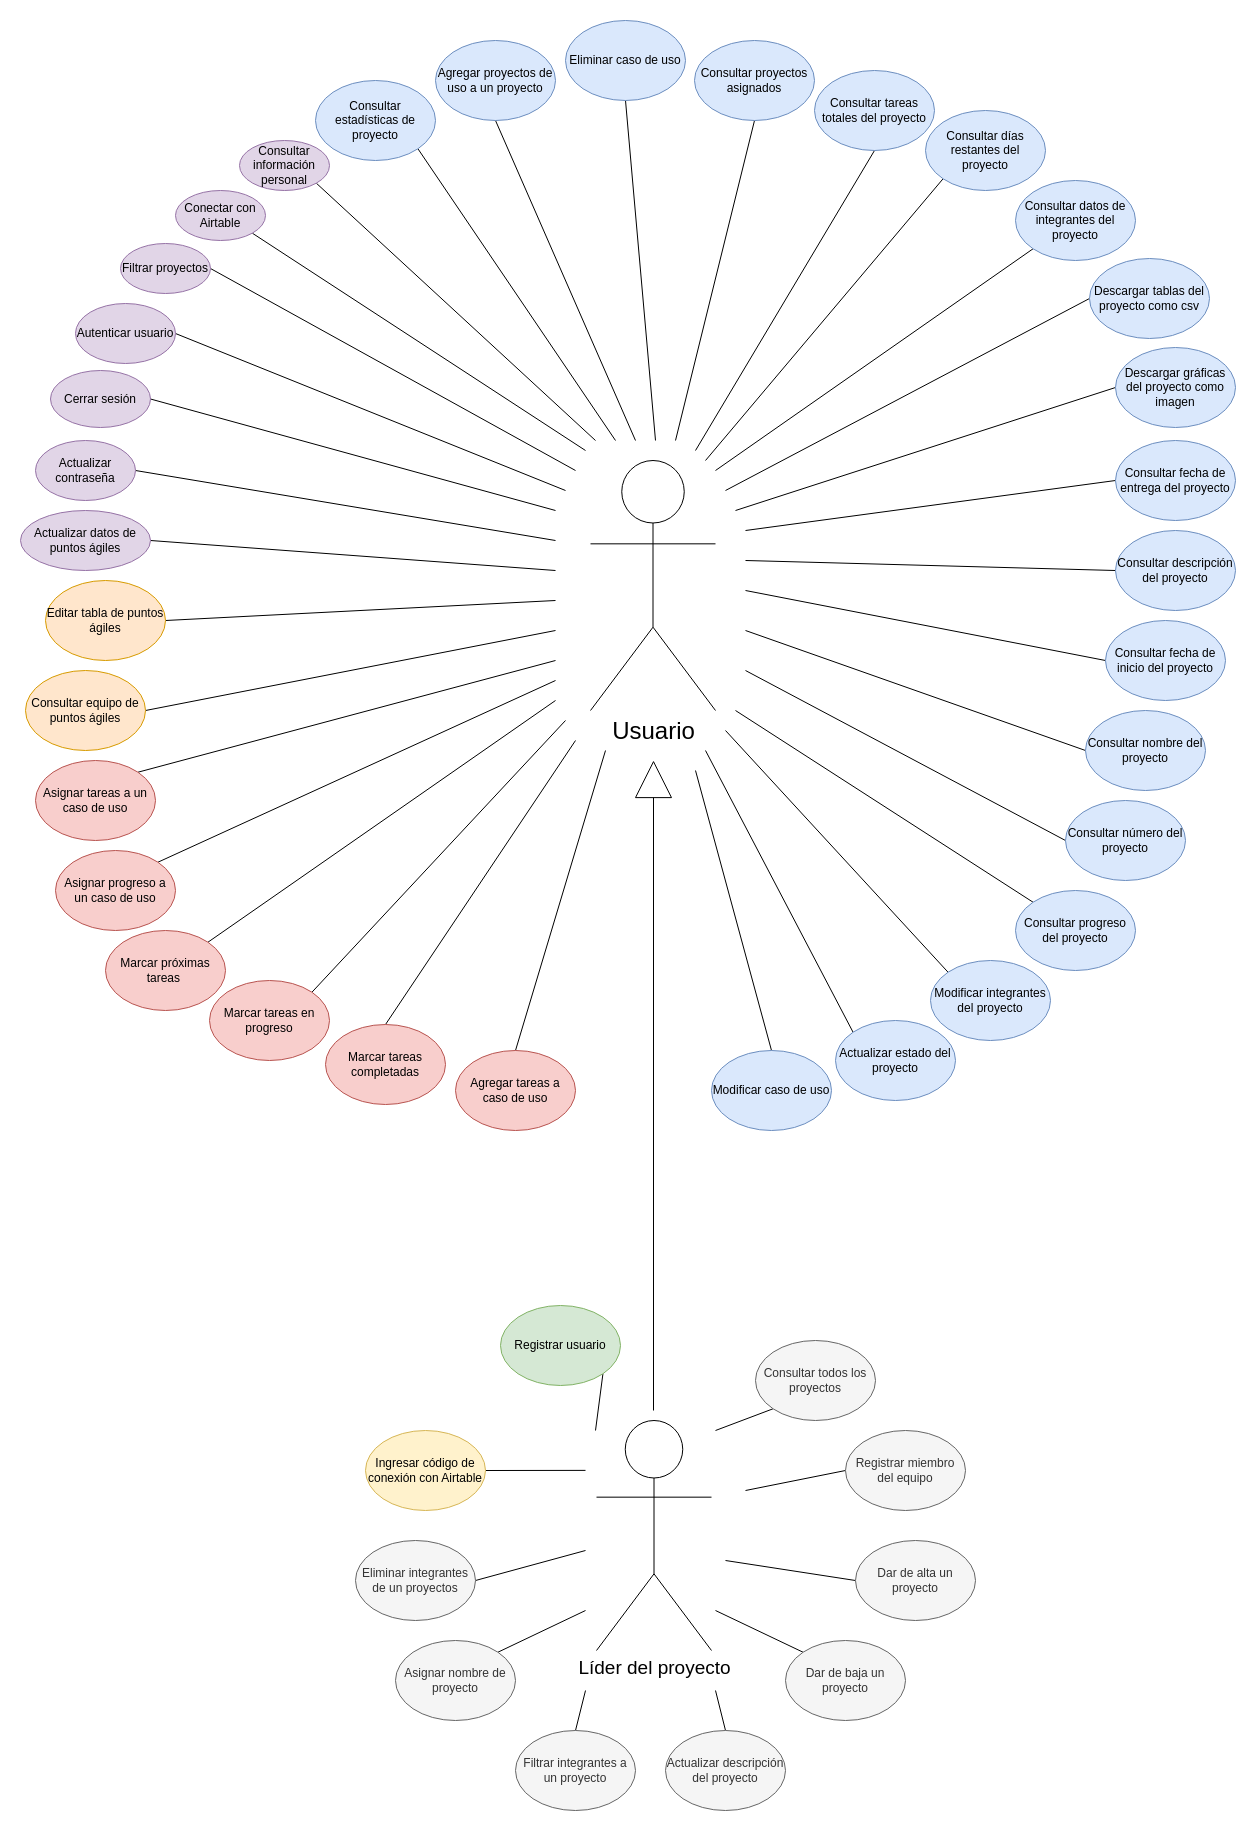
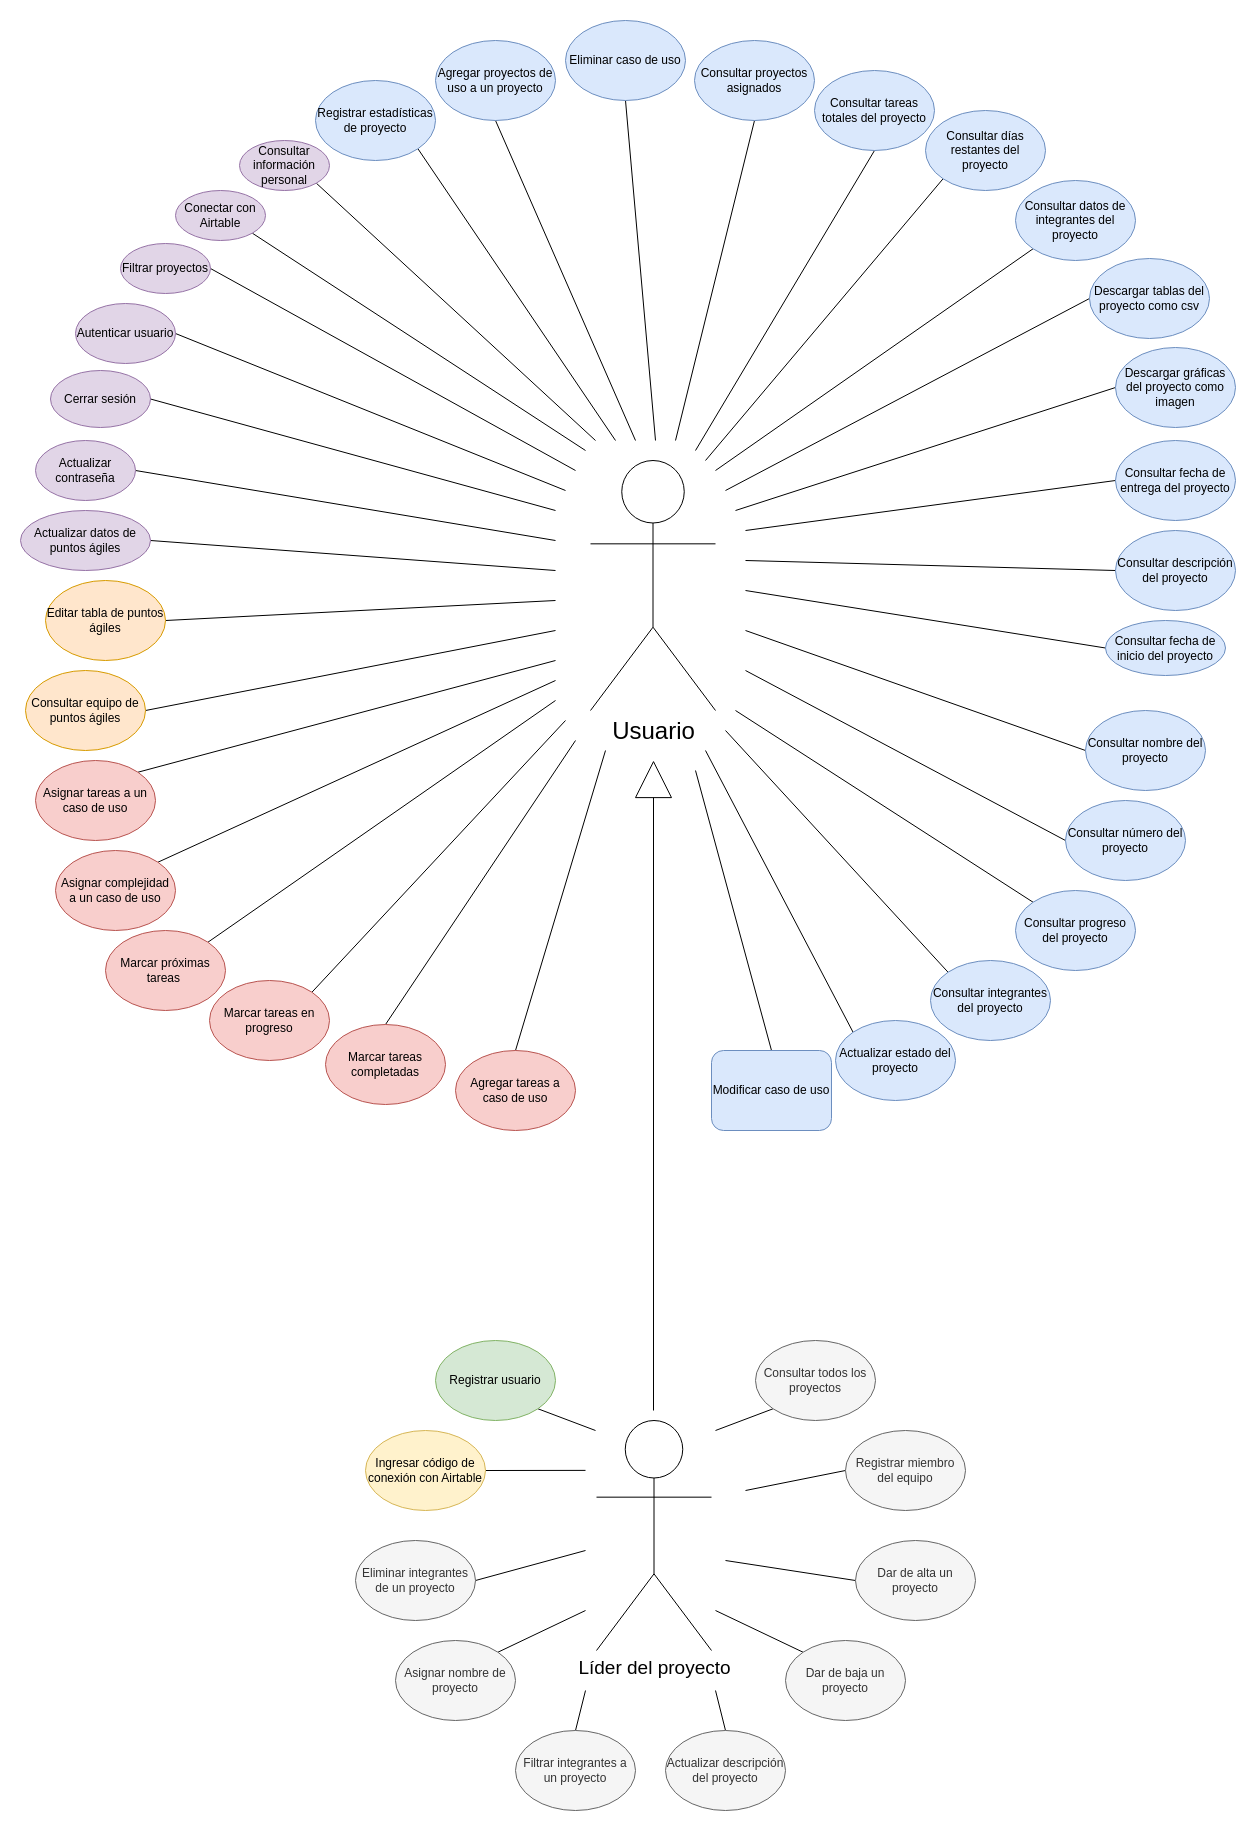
node "Consultar estadísticas de proyecto": label "Consultar estadísticas de proyecto" -> "Registrar estadísticas de proyecto"
node "Consultar fecha de inicio del proyecto": size 120x80 -> 120x55
node "Asignar progreso a un caso de uso": label "Asignar progreso a un caso de uso" -> "Asignar complejidad a un caso de uso"
node "Modificar integrantes del proyecto": label "Modificar integrantes del proyecto" -> "Consultar integrantes del proyecto"
node "Modificar caso de uso": shape ellipse -> rounded rectangle
node "Registrar usuario": moved (561, 1346) -> (496, 1381)
node "Eliminar integrantes de un proyectos": label "Eliminar integrantes de un proyectos" -> "Eliminar integrantes de un proyecto"
